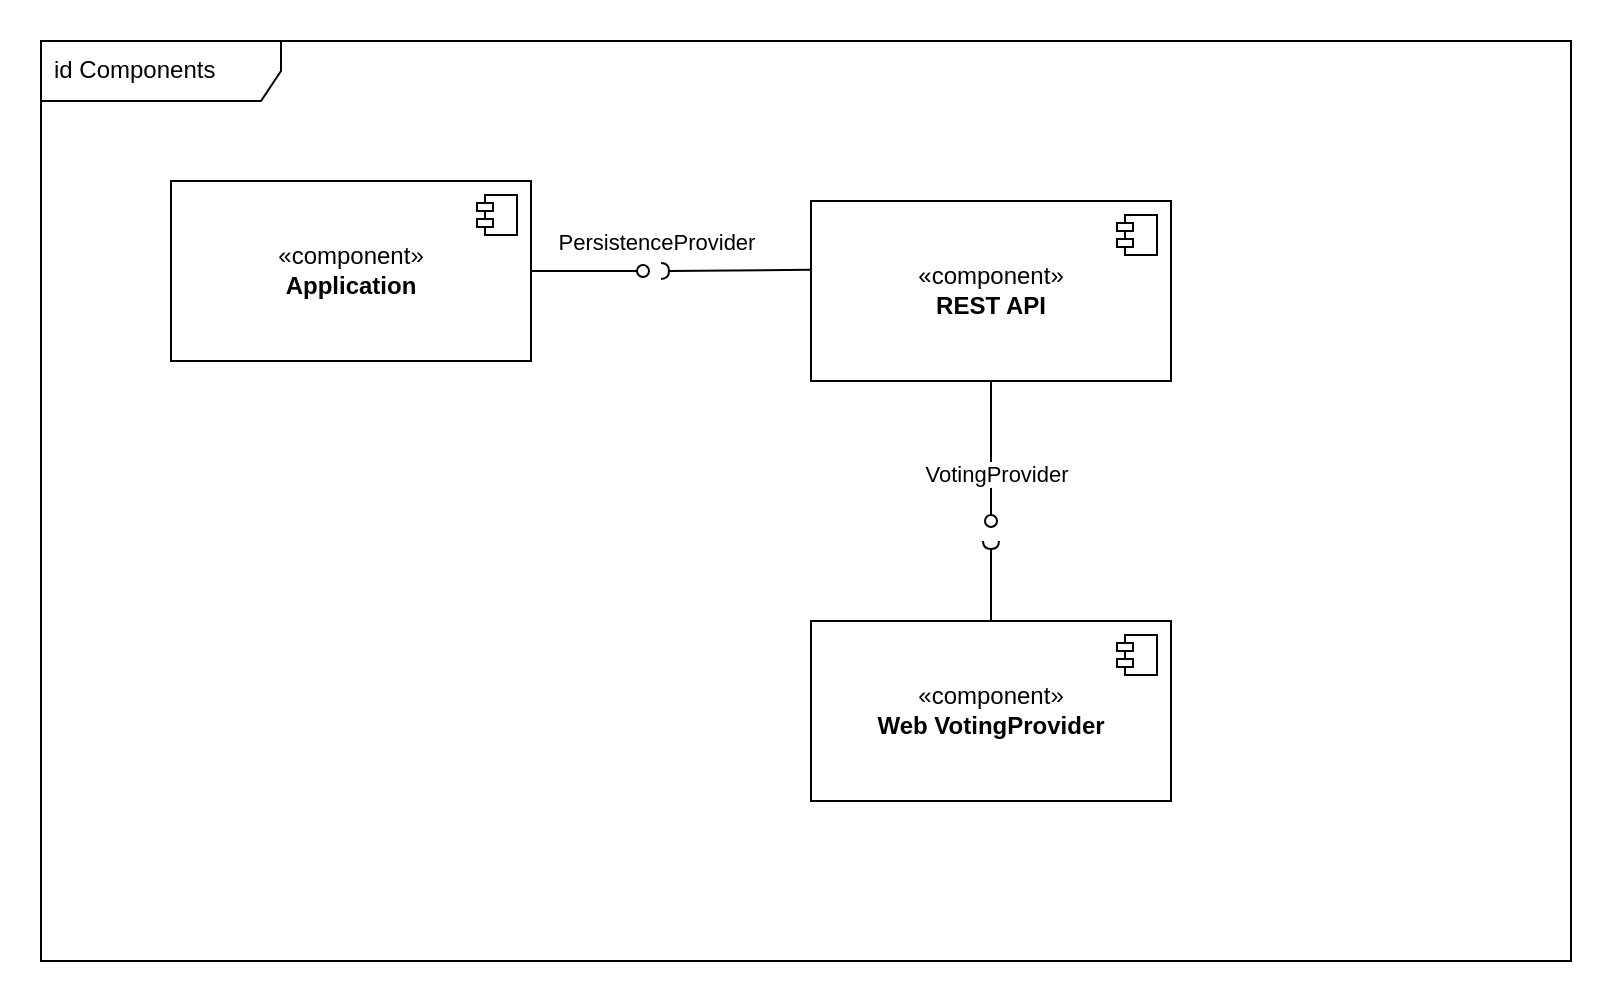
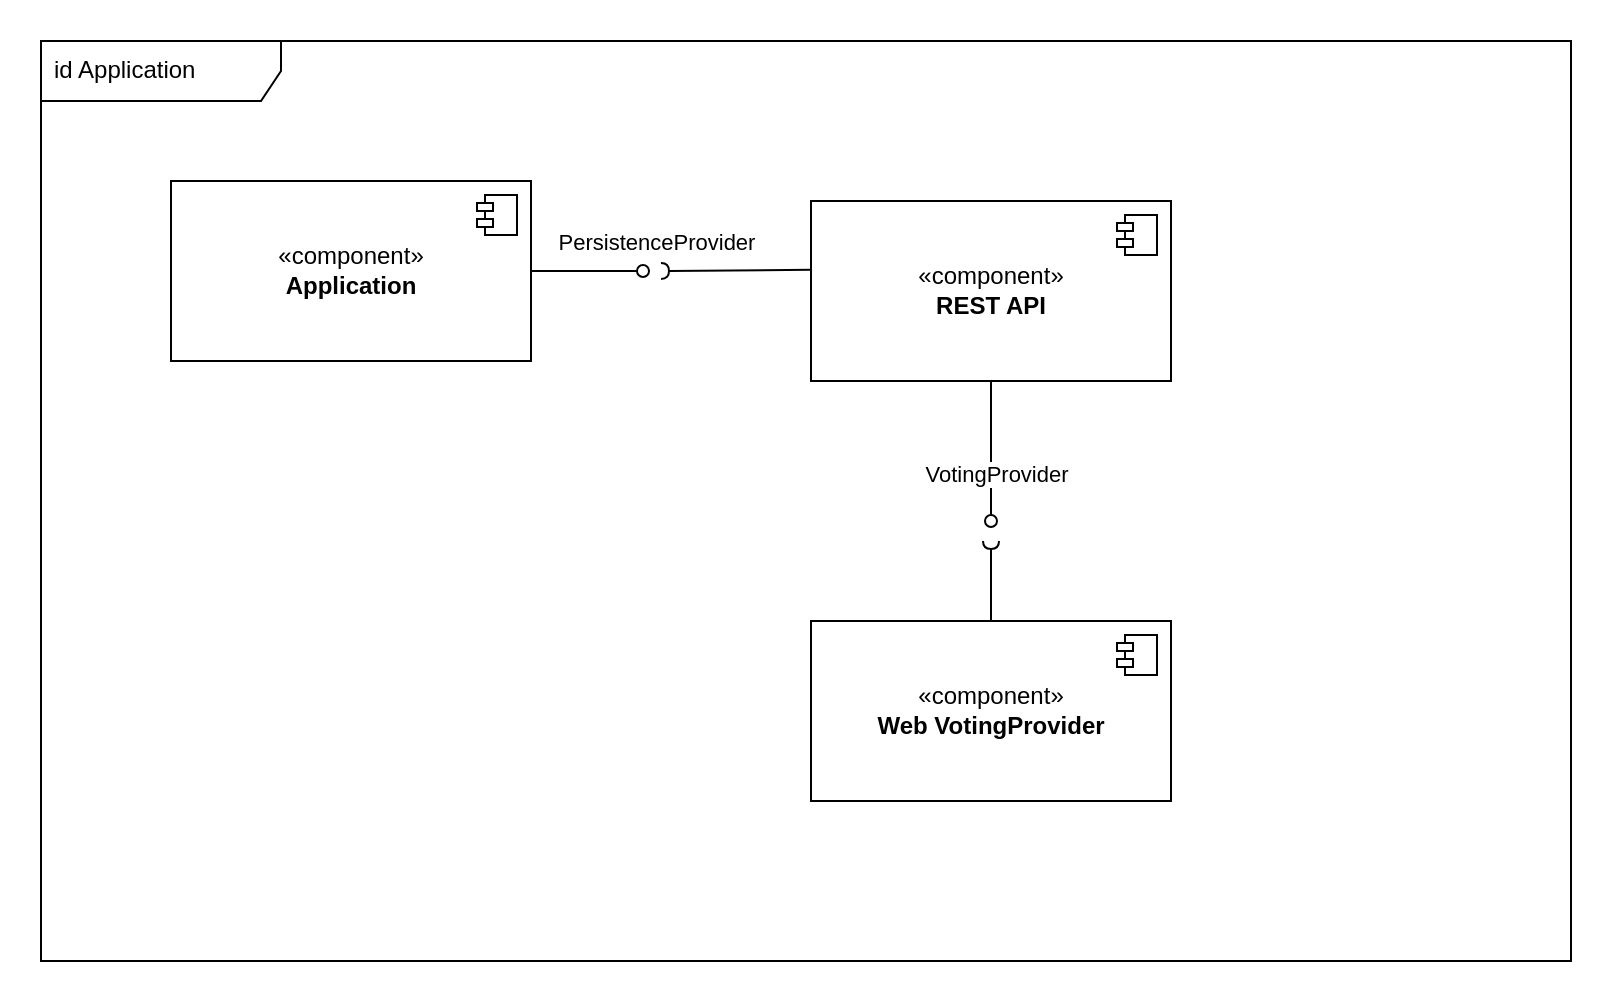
node "id Components": label "id Components" -> "id Application"
